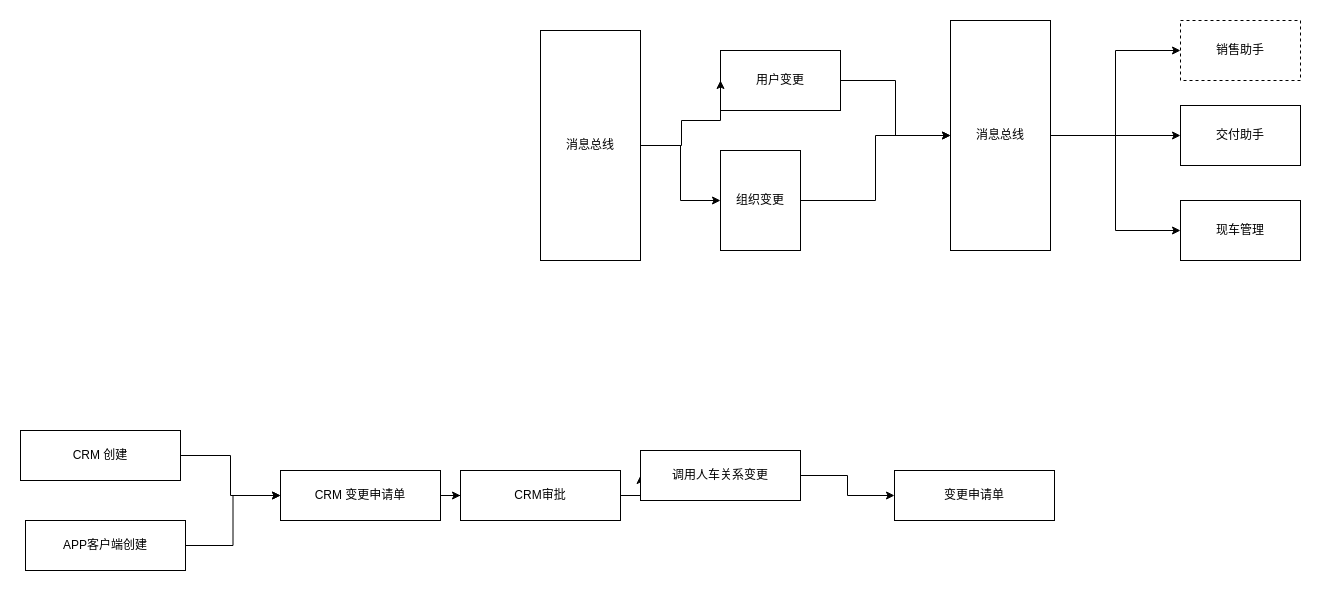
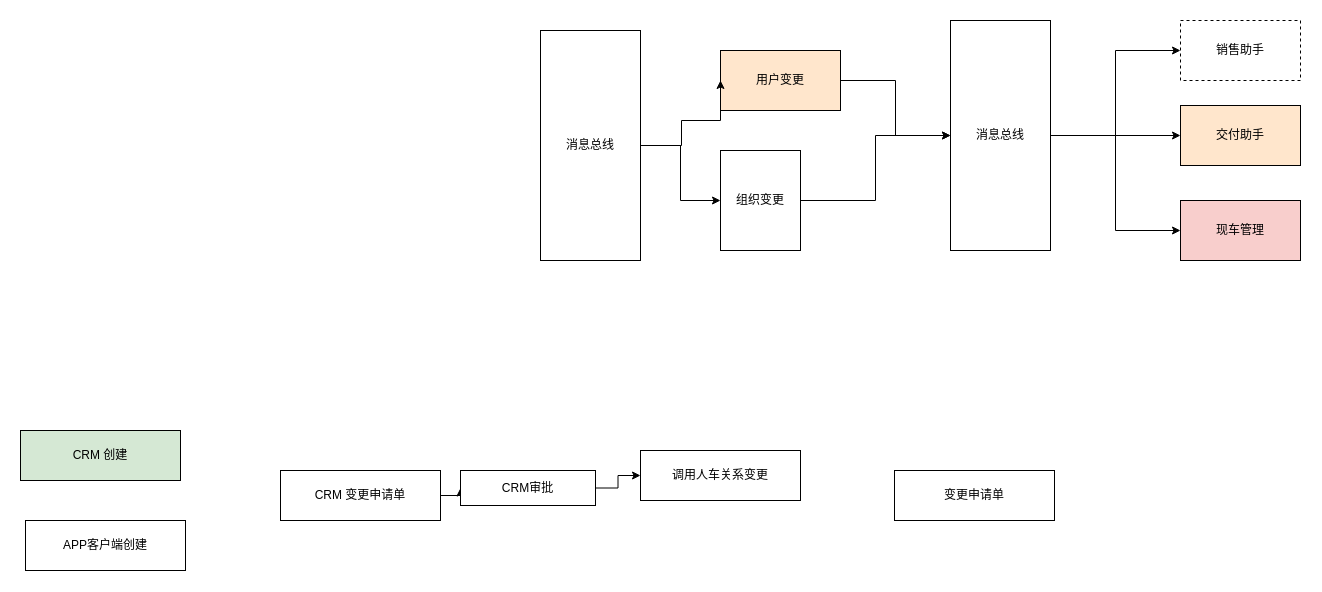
node "用户变更": fillcolor #ffffff -> #ffe6cc
node "交付助手": fillcolor #ffffff -> #ffe6cc
node "现车管理": fillcolor #ffffff -> #f8cecc
node "CRM 创建": fillcolor #ffffff -> #d5e8d4
edge "CRM 创建" -> "CRM 变更申请单": removed
edge "调用人车关系变更" -> "变更申请单": removed
node "CRM审批": size 160x50 -> 135x35
edge "APP客户端创建" -> "CRM 变更申请单": removed
